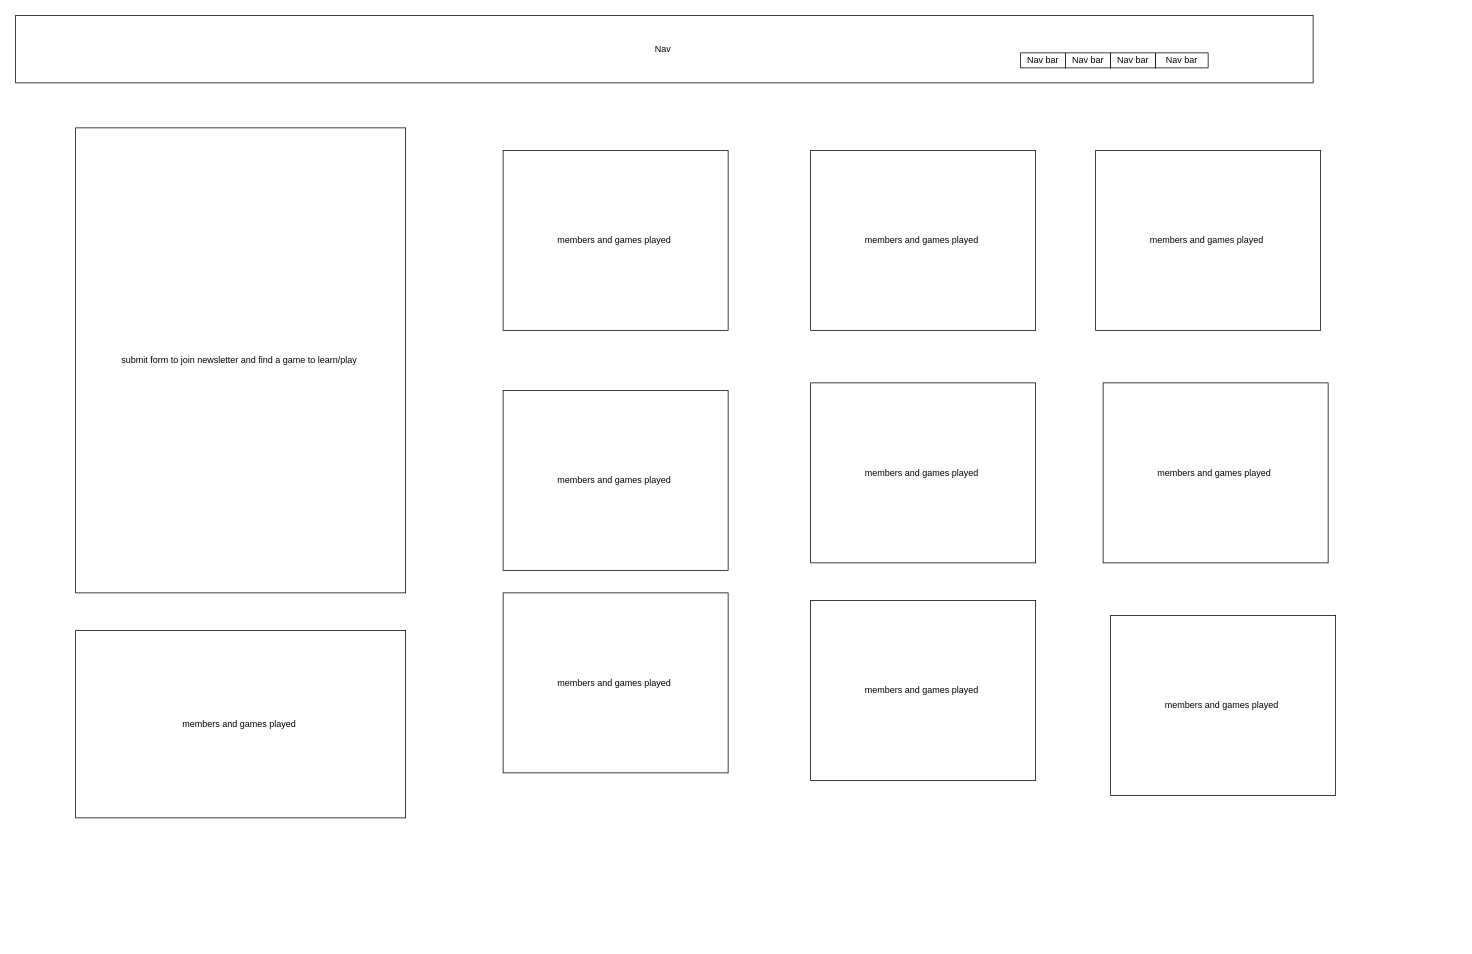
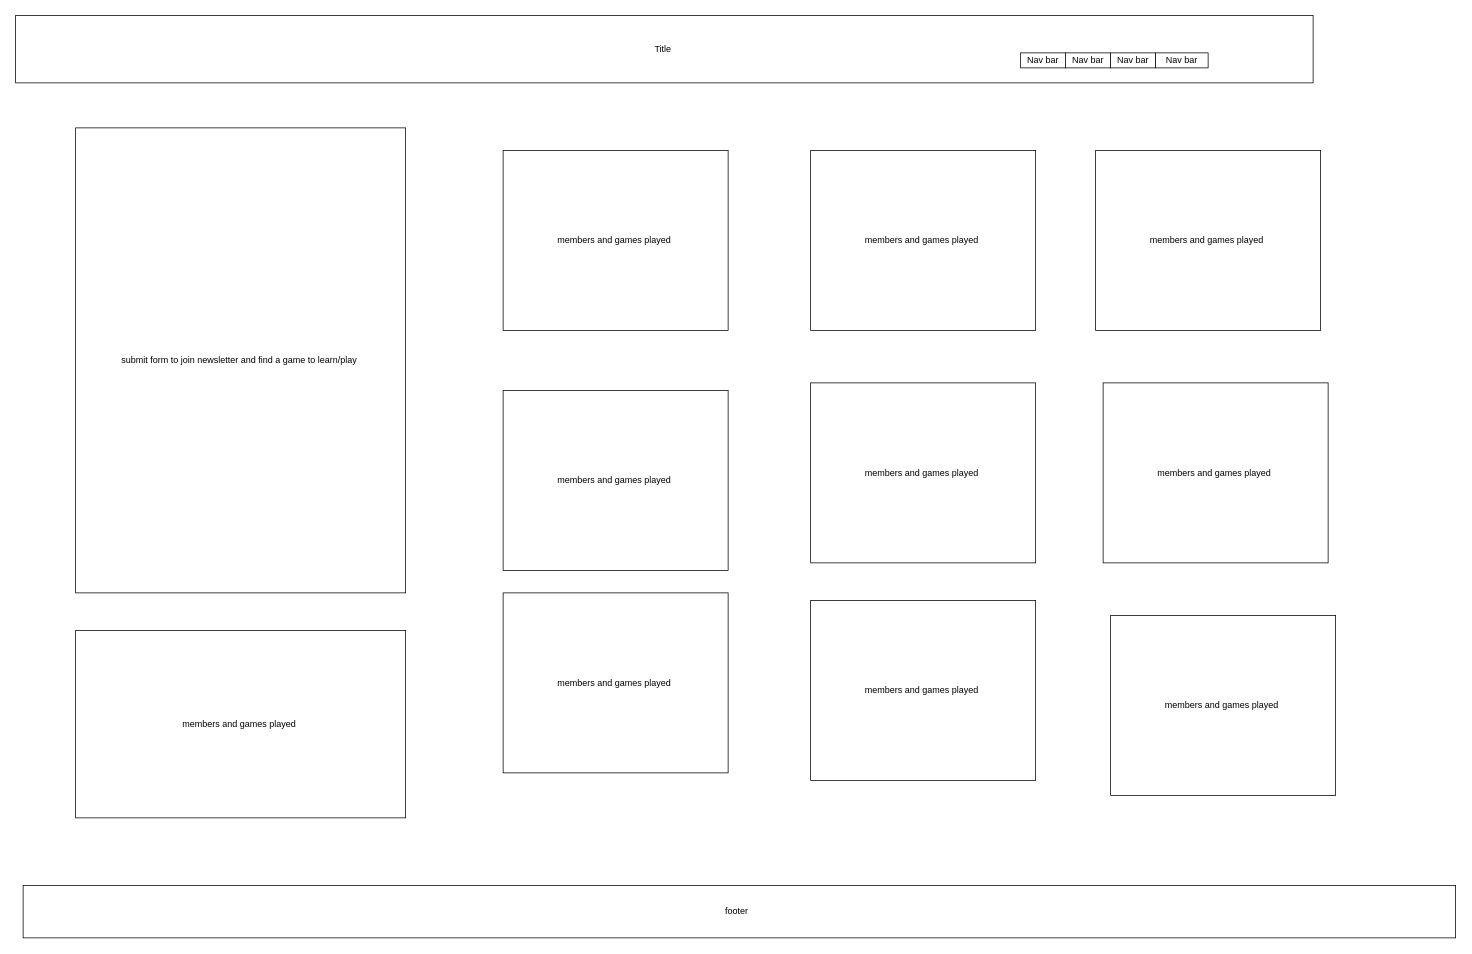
node "Nav": label "Nav" -> "Title"
node "footer": added
